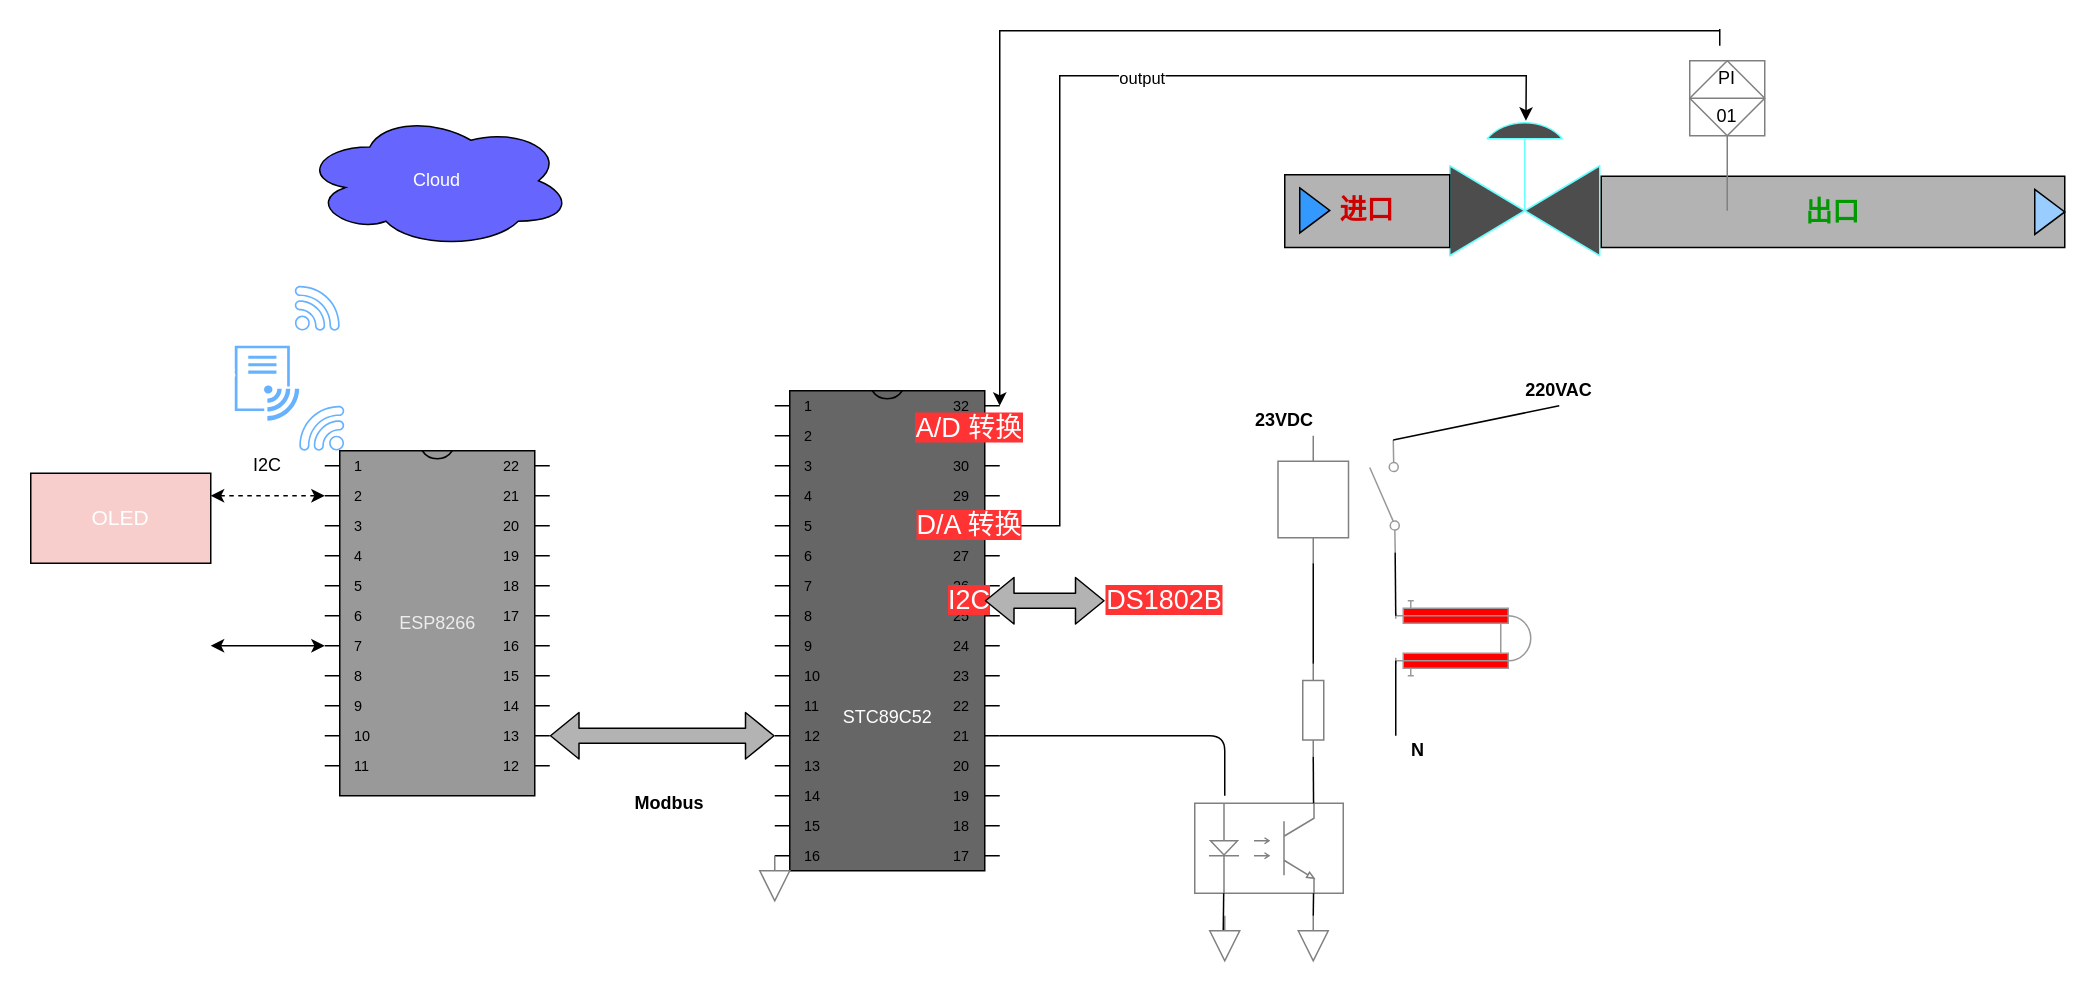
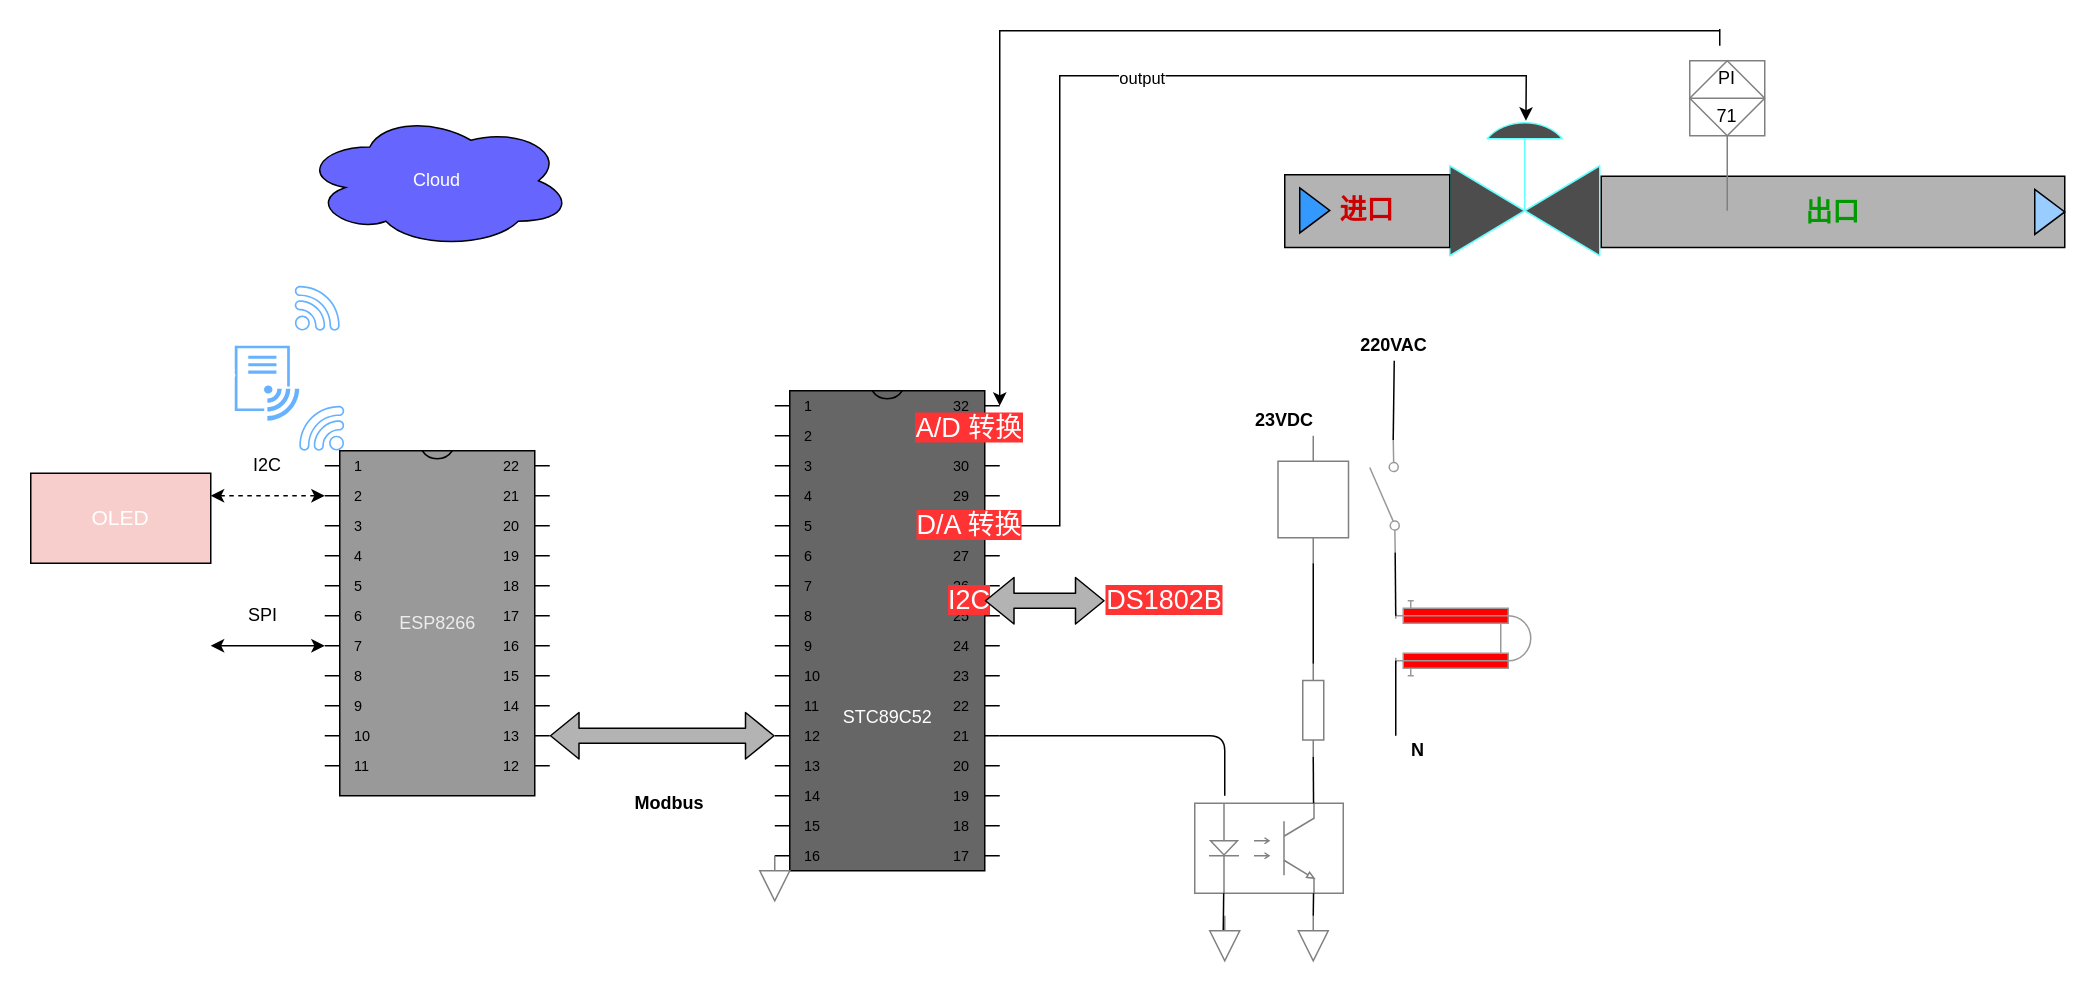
node "PI 01": label "PI 01" -> "PI 71"
node "220VAC": moved (1559, 391) -> (1394, 346)
node "SPI": added
